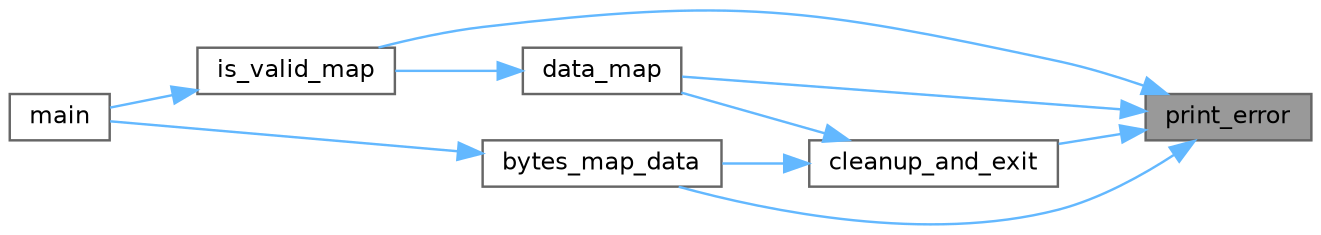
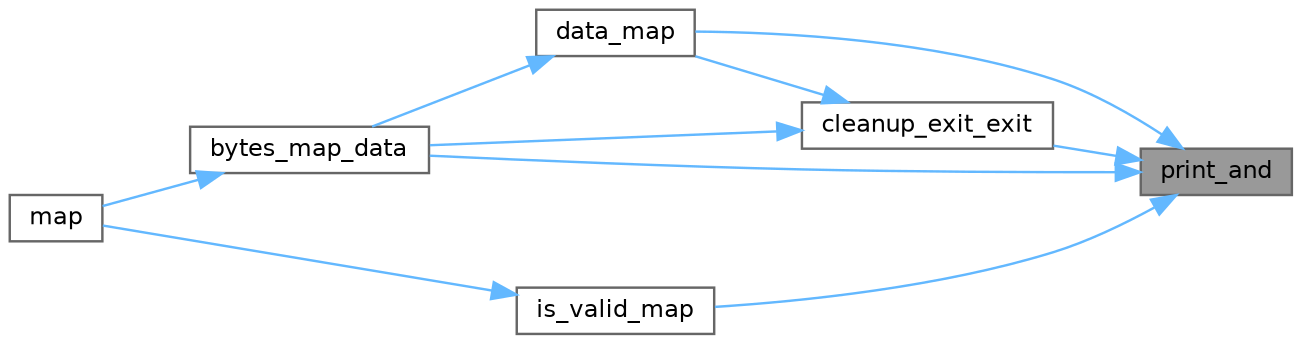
edge "is_valid_map" -> "data_map": now "bytes_map_data" -> "data_map"
node "main": label "main" -> "map"
node "print_error": label "print_error" -> "print_and"
node "cleanup_and_exit": label "cleanup_and_exit" -> "cleanup_exit_exit"
